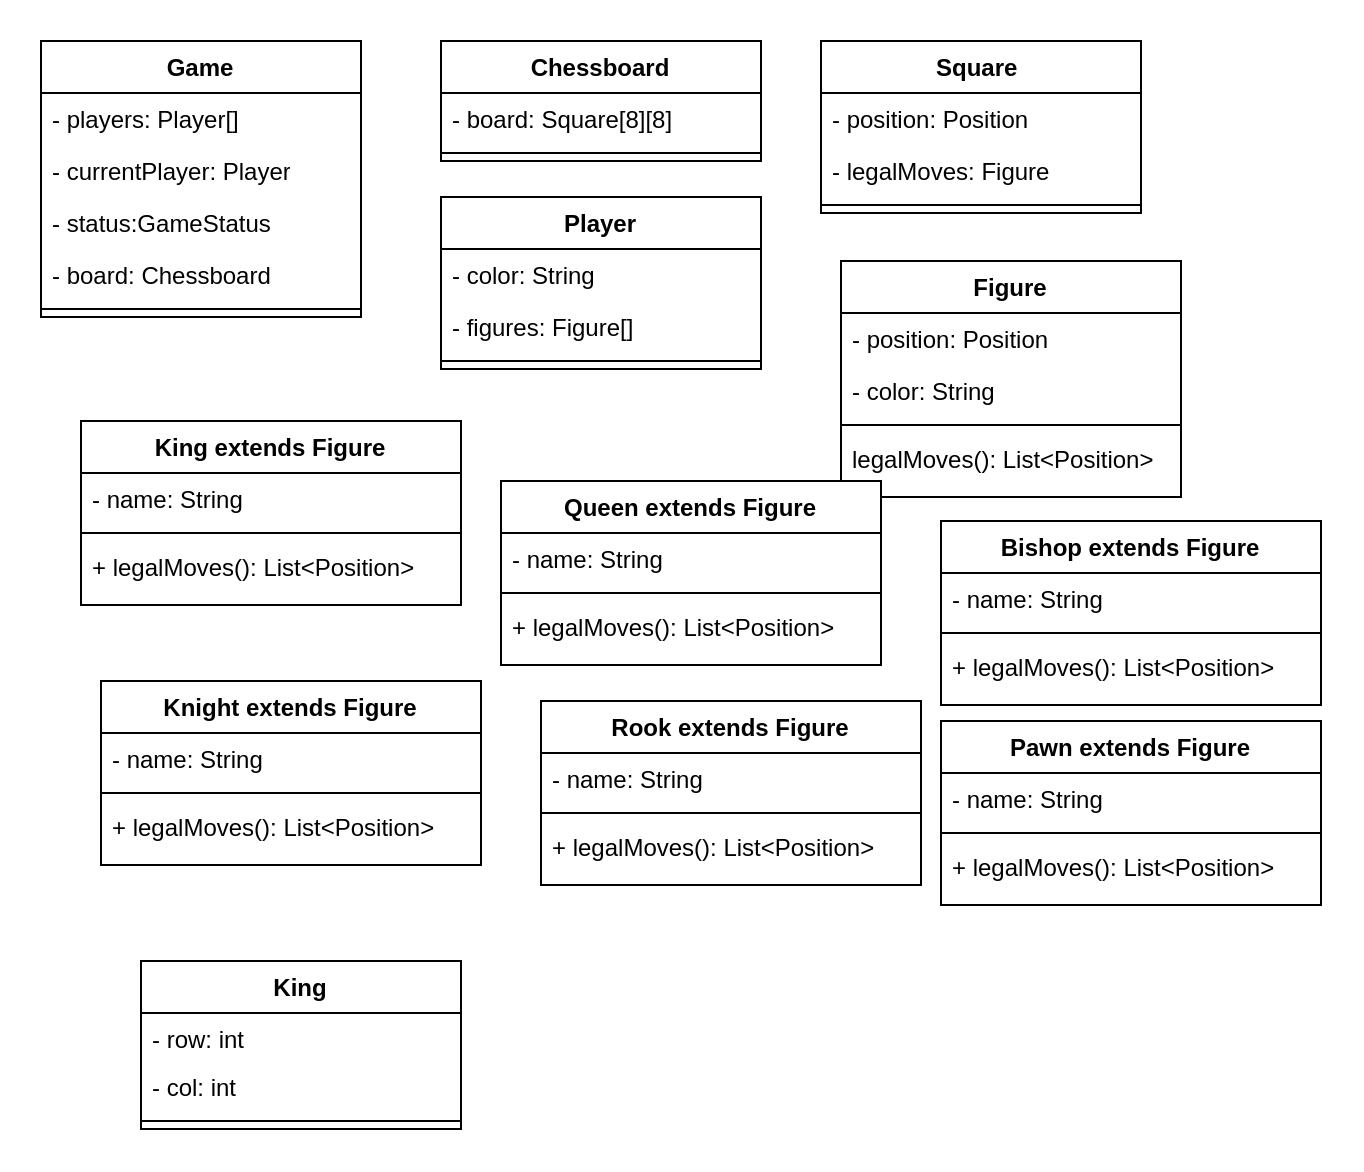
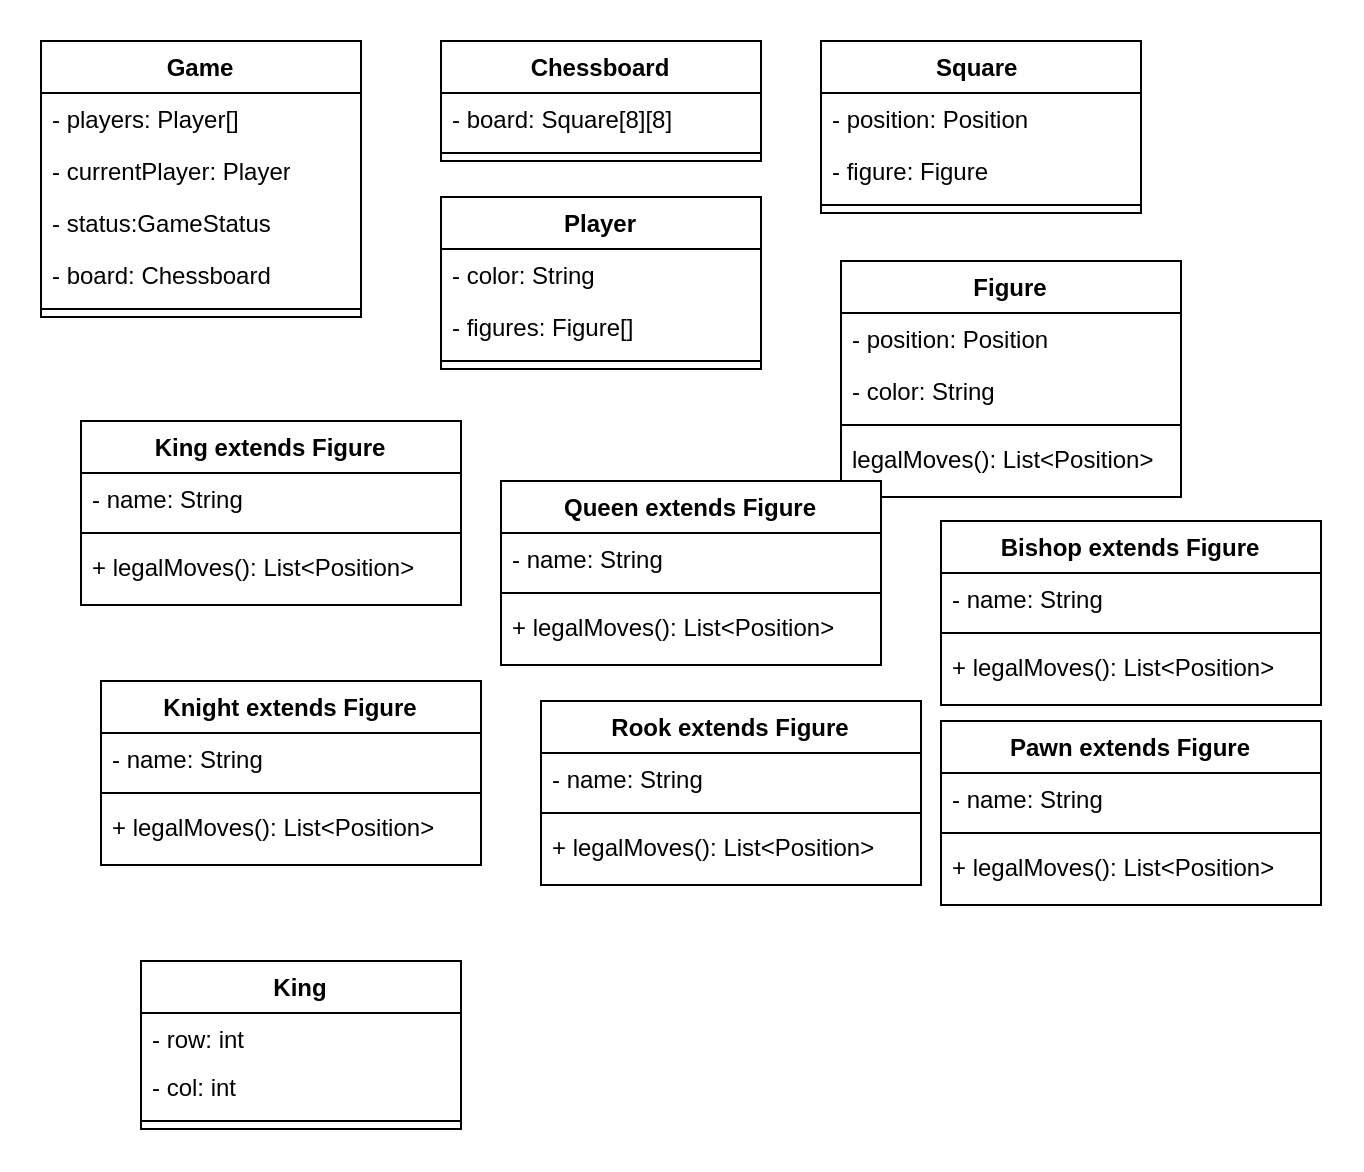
node "- legalMoves: Figure": label "- legalMoves: Figure" -> "- figure: Figure"
